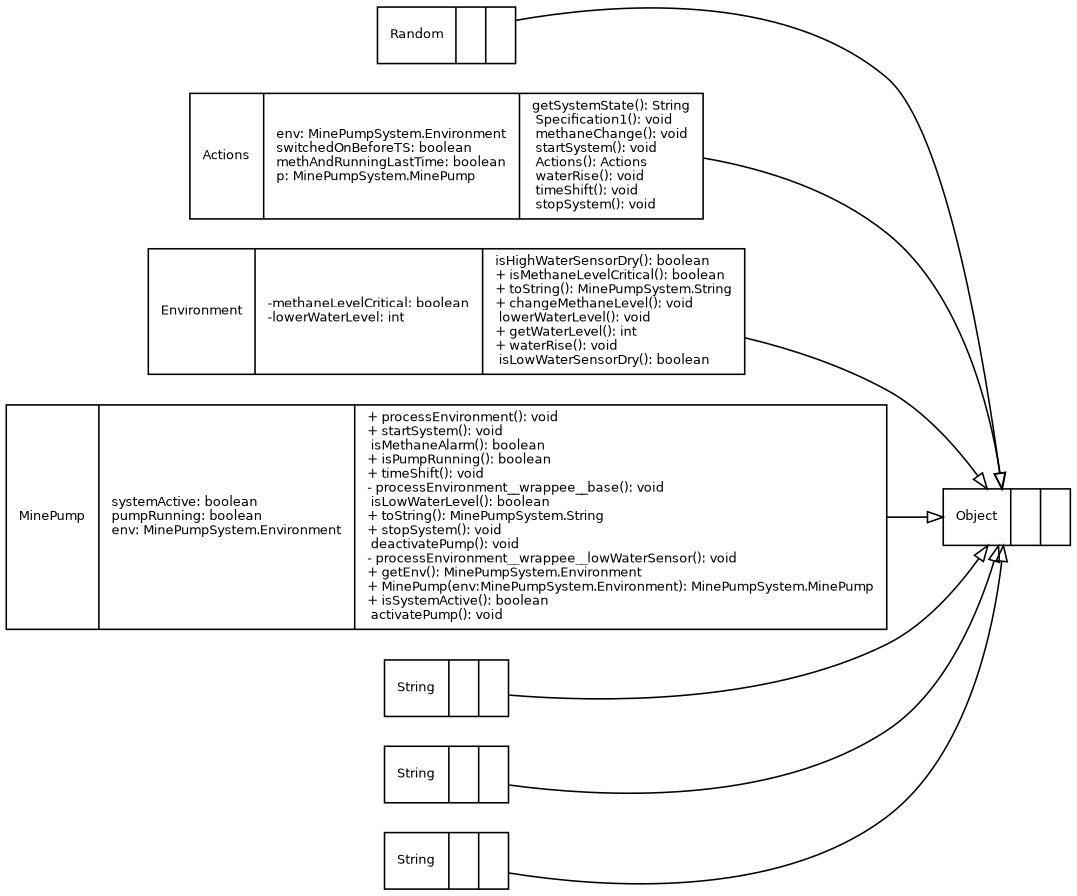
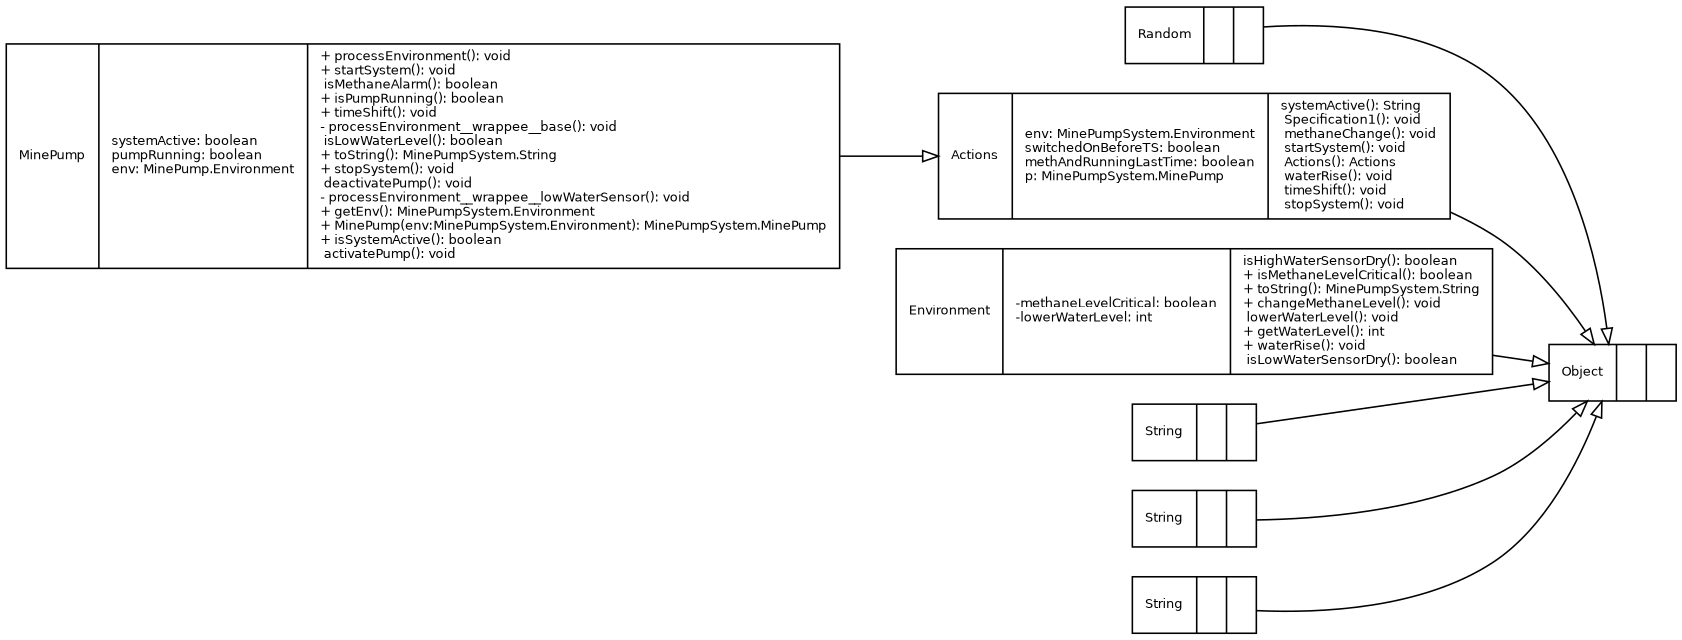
node "Actions": text "getSystemState(): String" -> "systemActive(): String"
edge "MinePump" -> "Object": now "MinePump" -> "Actions"
node "MinePump": text "env: MinePumpSystem.Environment" -> "env: MinePump.Environment"
